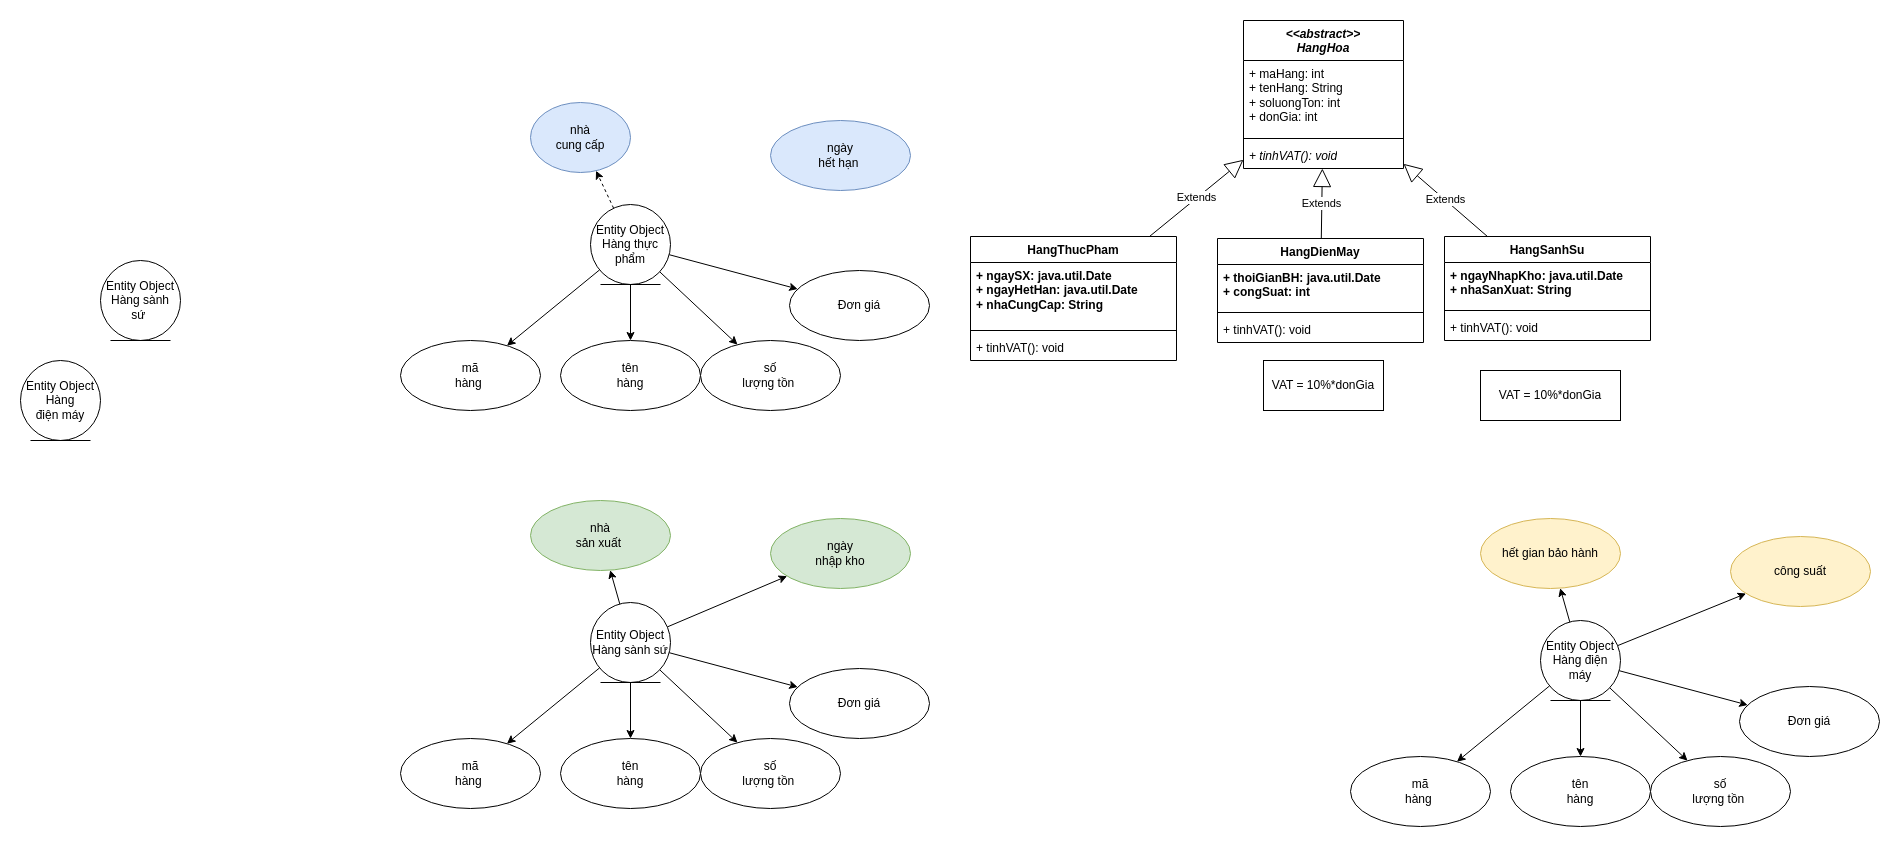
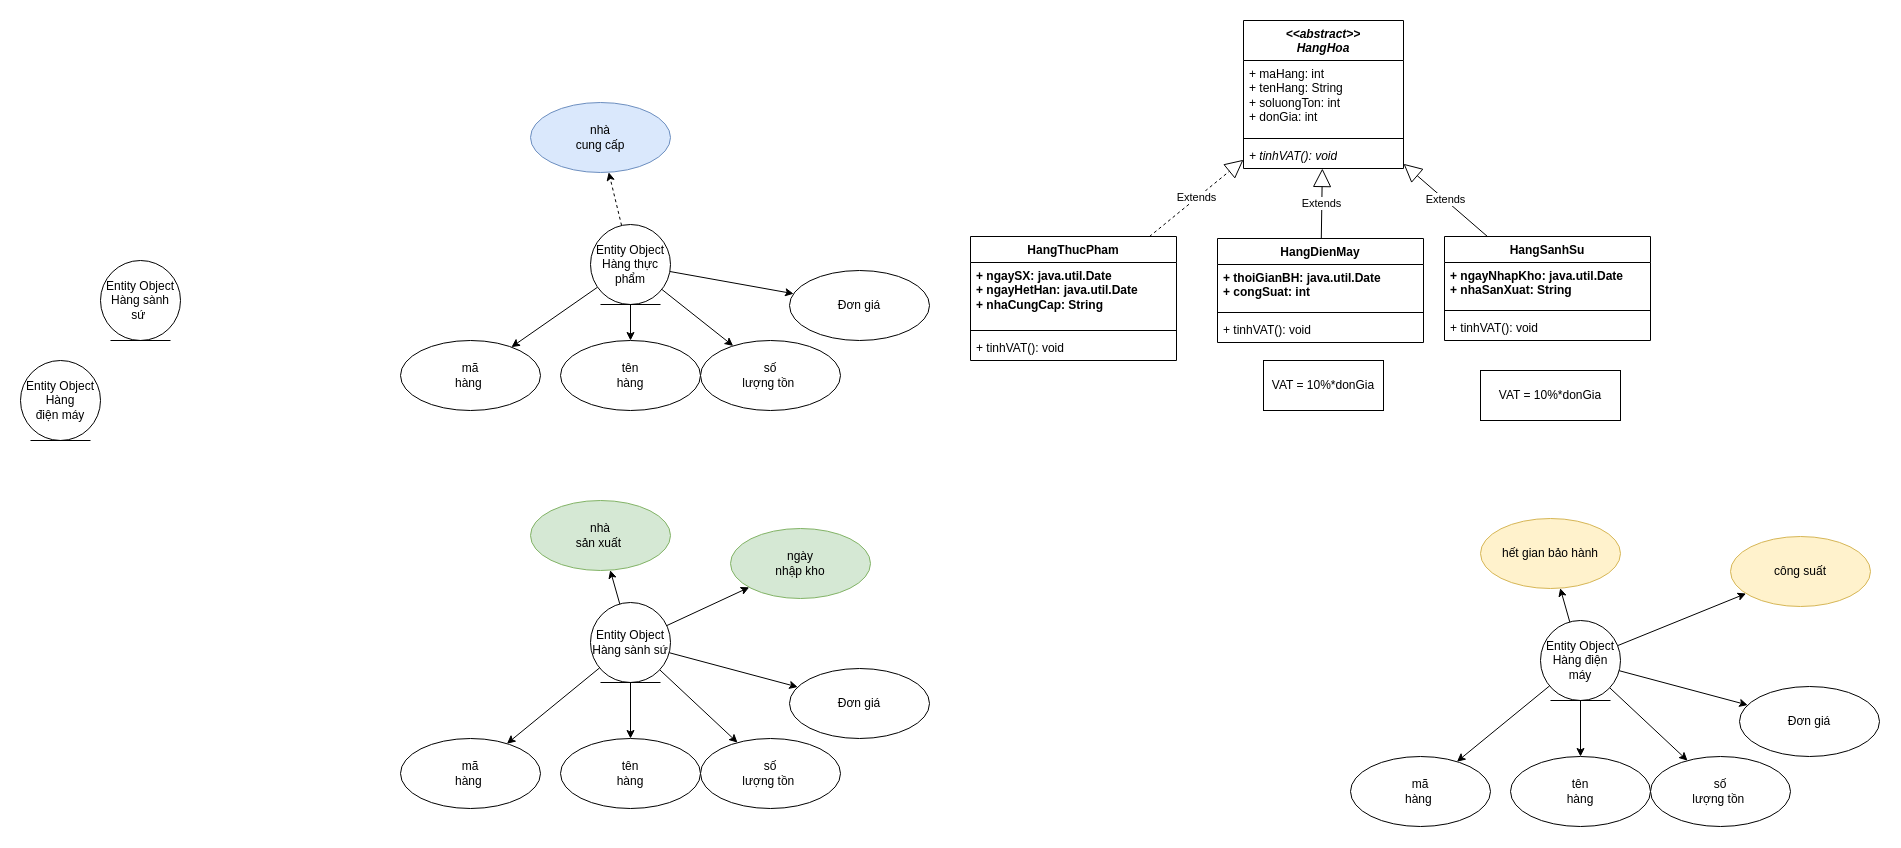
node "nhà cung cấp": size 100x70 -> 140x70
node "ngày hết hạn": removed
edge "HangThucPham" -> "<<abstract>> HangHoa": style solid -> dashed
node "Entity Object Hàng thực phẩm": moved (631, 245) -> (631, 265)
node "ngày nhập kho": moved (841, 554) -> (801, 564)
